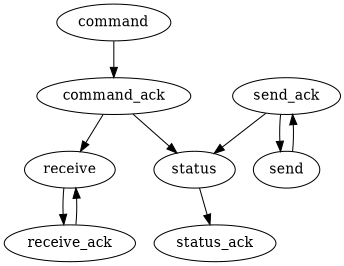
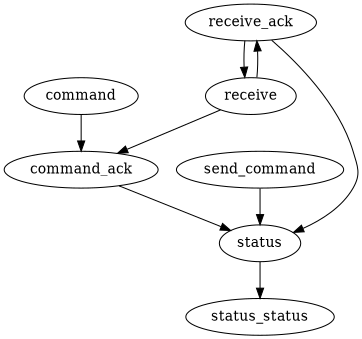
node "send_ack": label "send_ack" -> "send_command"
edge "command_ack" -> "receive": reversed
edge "receive_ack" -> "status": added
node "send": removed
node "status_ack": label "status_ack" -> "status_status"
